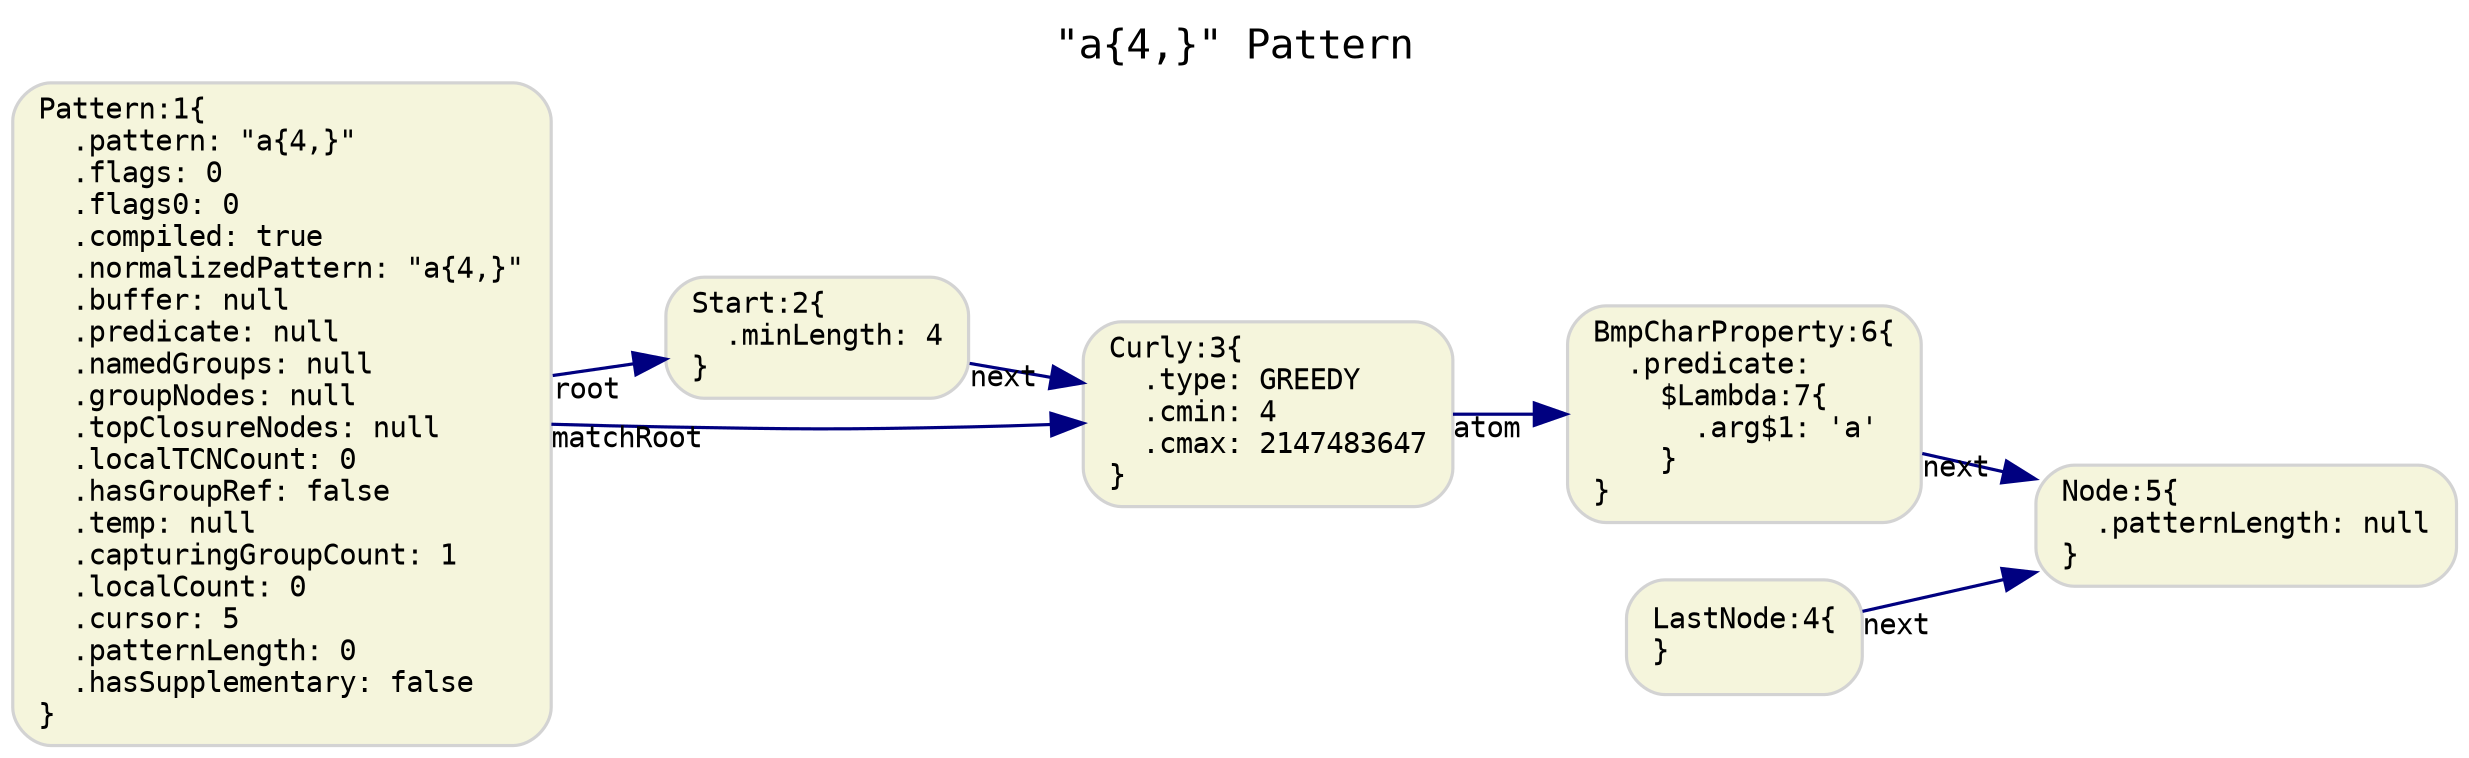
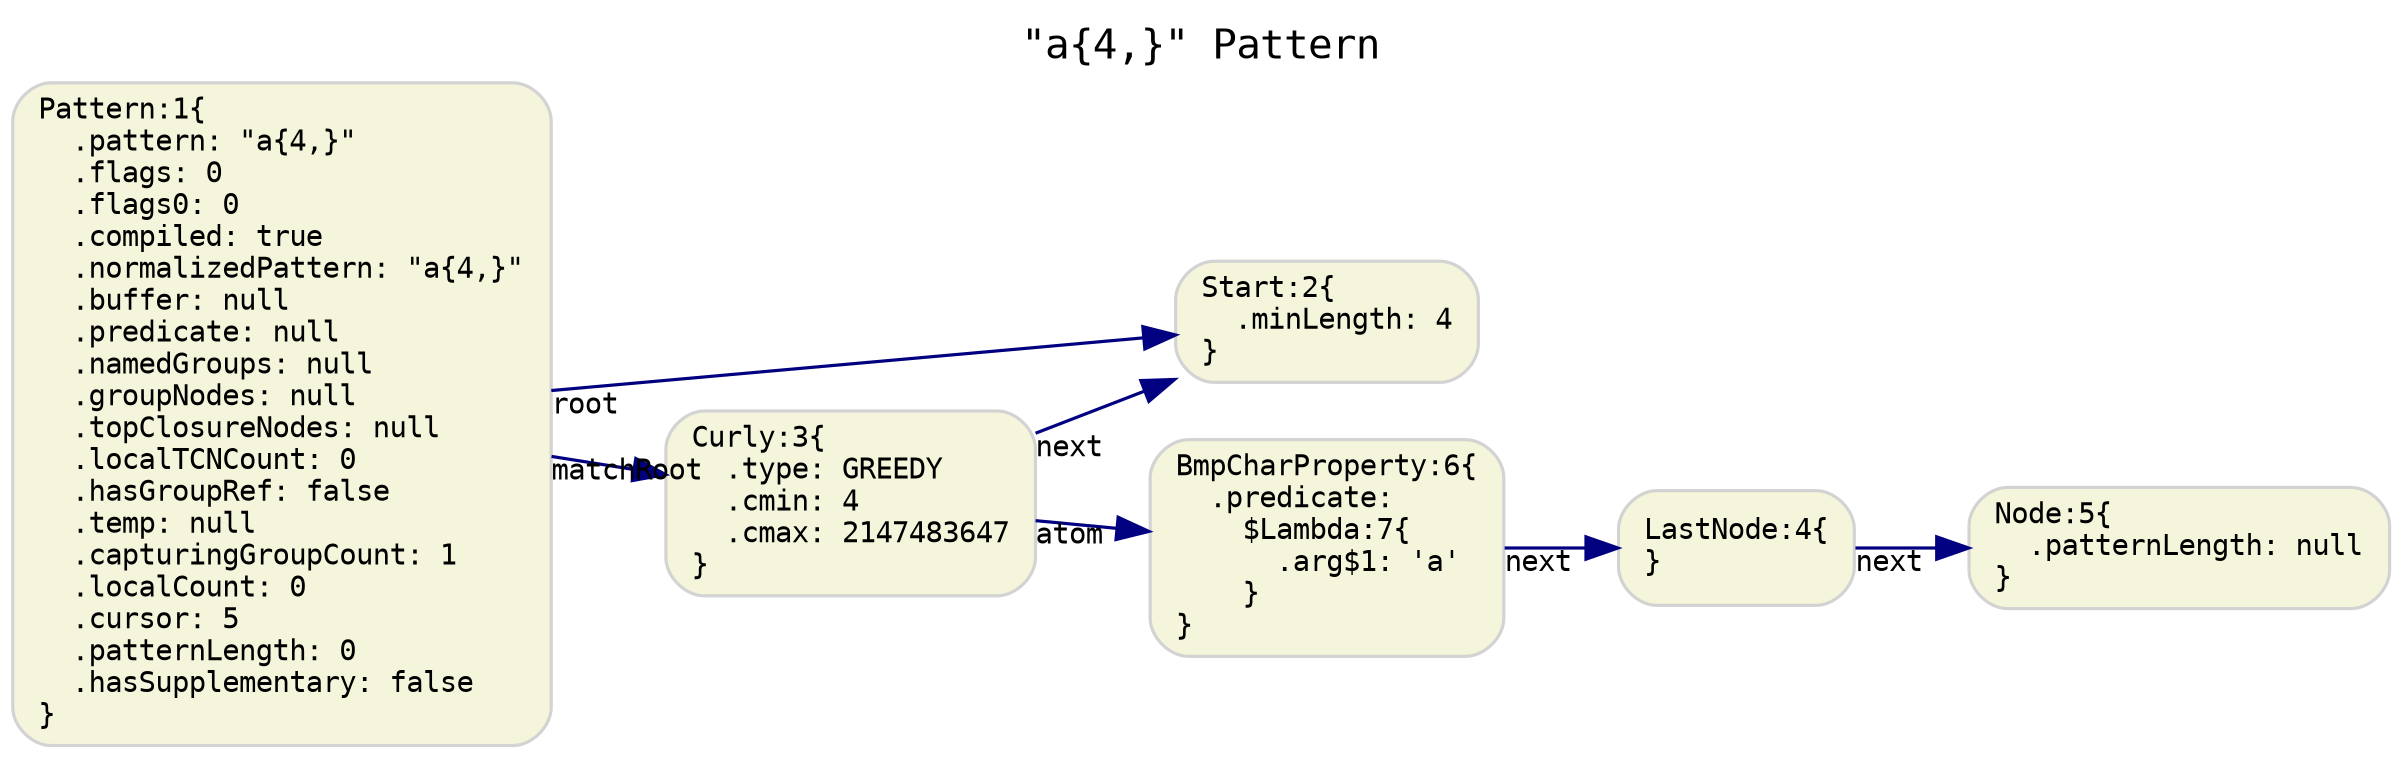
edge "Start:2{ .minLength: 4 }" -> "Curly:3{ .type: GREEDY .cmin: 4 .cmax: 2147483647 }": reversed
edge "BmpCharProperty:6{ .predicate: $Lambda:7{ .arg$1: 'a' } }" -> "Node:5{ .patternLength: null }": now "BmpCharProperty:6{ .predicate: $Lambda:7{ .arg$1: 'a' } }" -> "LastNode:4{ }"
